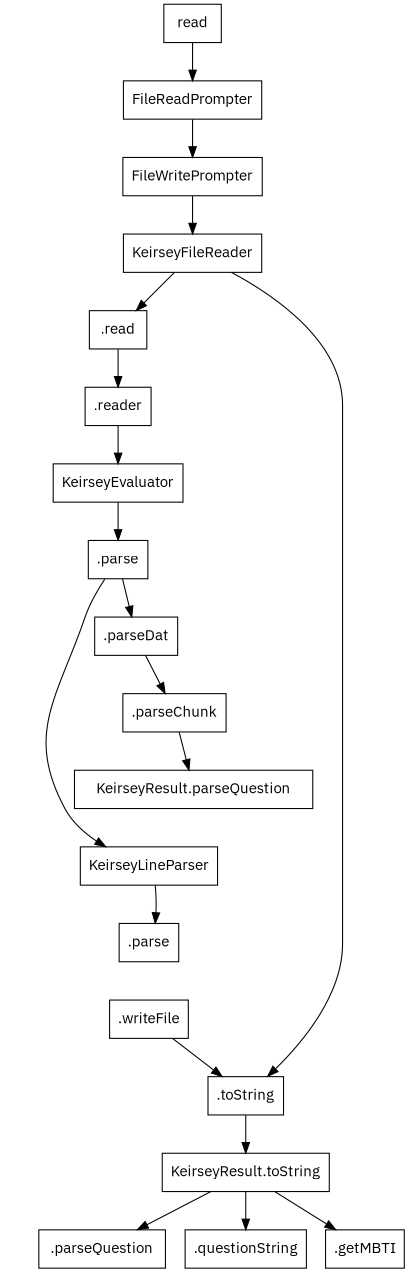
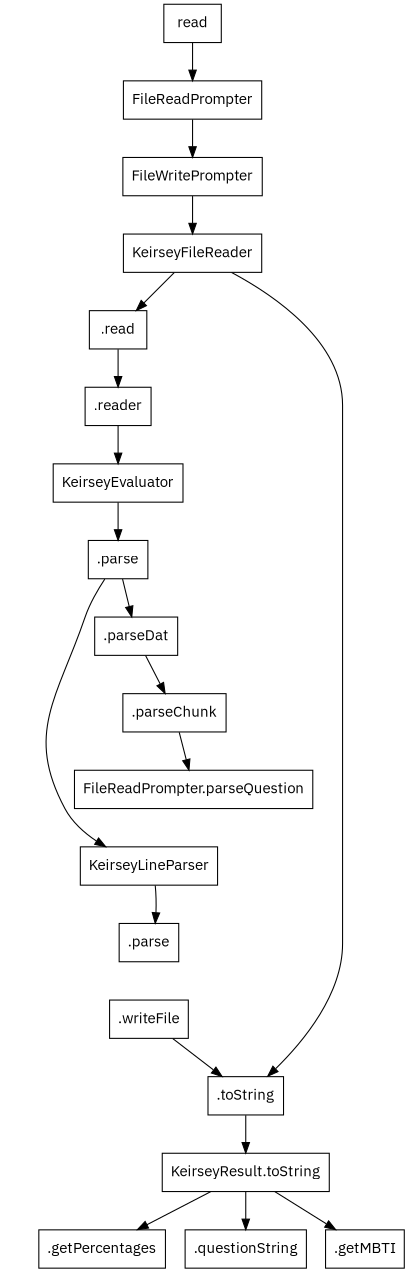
node "KeirseyResult.parseQuestion": label "KeirseyResult.parseQuestion" -> "FileReadPrompter.parseQuestion"
node ".parseQuestion": label ".parseQuestion" -> ".getPercentages"
